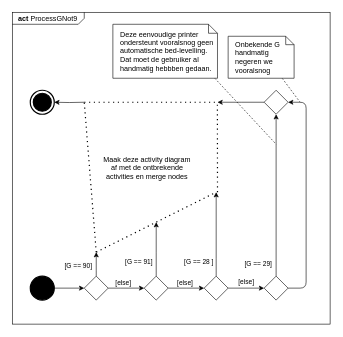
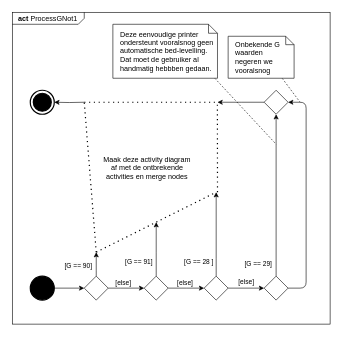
node "act ProcessGNot9": label "act ProcessGNot9" -> "act ProcessGNot1"
node "Onbekende G handmatig negeren we vooralsnog": label "Onbekende G handmatig negeren we vooralsnog" -> "Onbekende G waarden negeren we vooralsnog"
